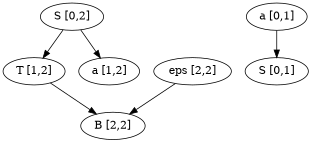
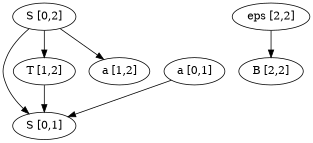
edge "S [0,2]" -> "S [0,1]": added
edge "T [1,2]" -> "B [2,2]": now "T [1,2]" -> "S [0,1]"
